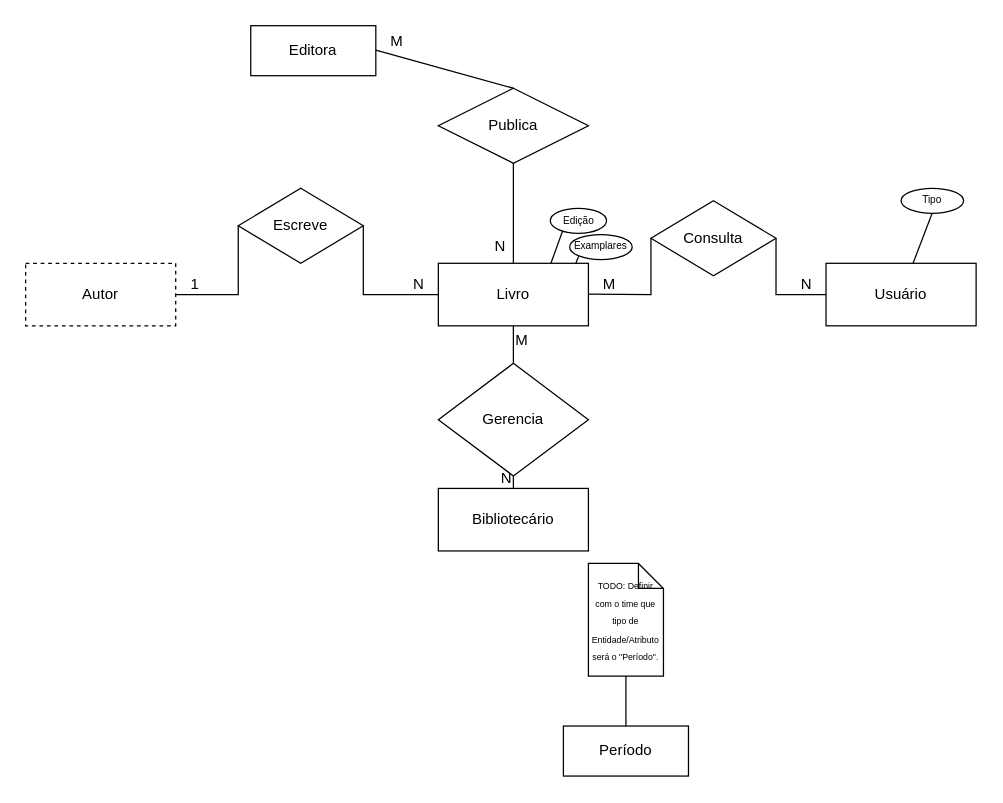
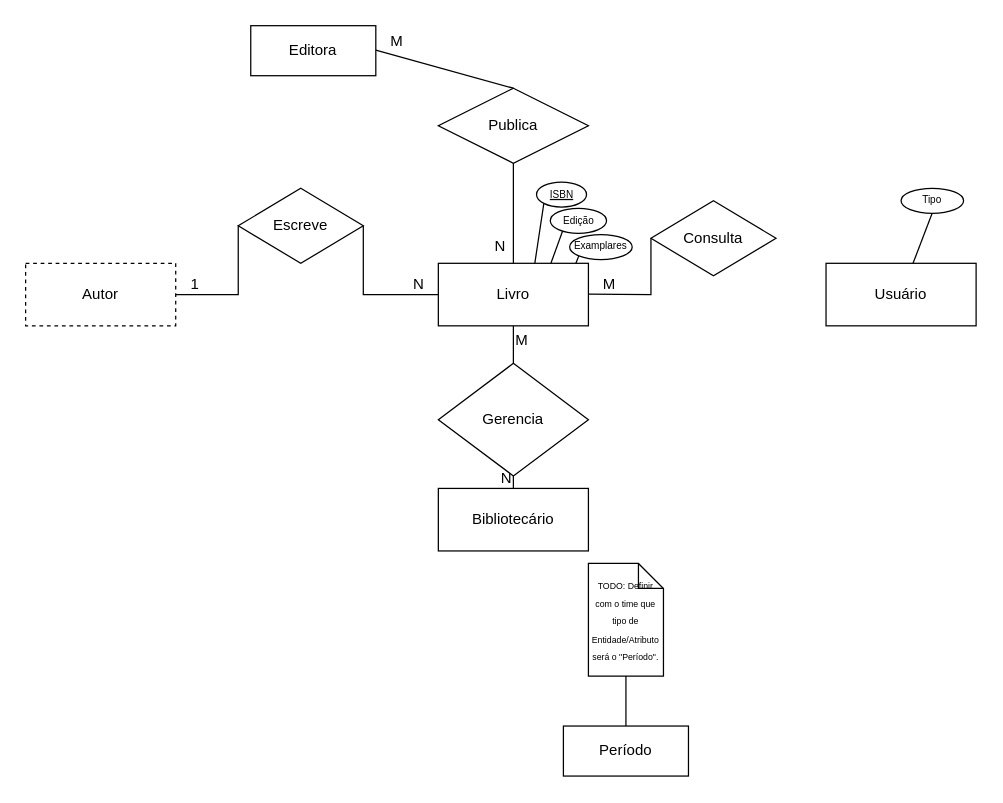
node "ISBN": added
edge "ISBN" -- "Livro": added
edge "Consulta" -- "Usuário": removed, label "N"
